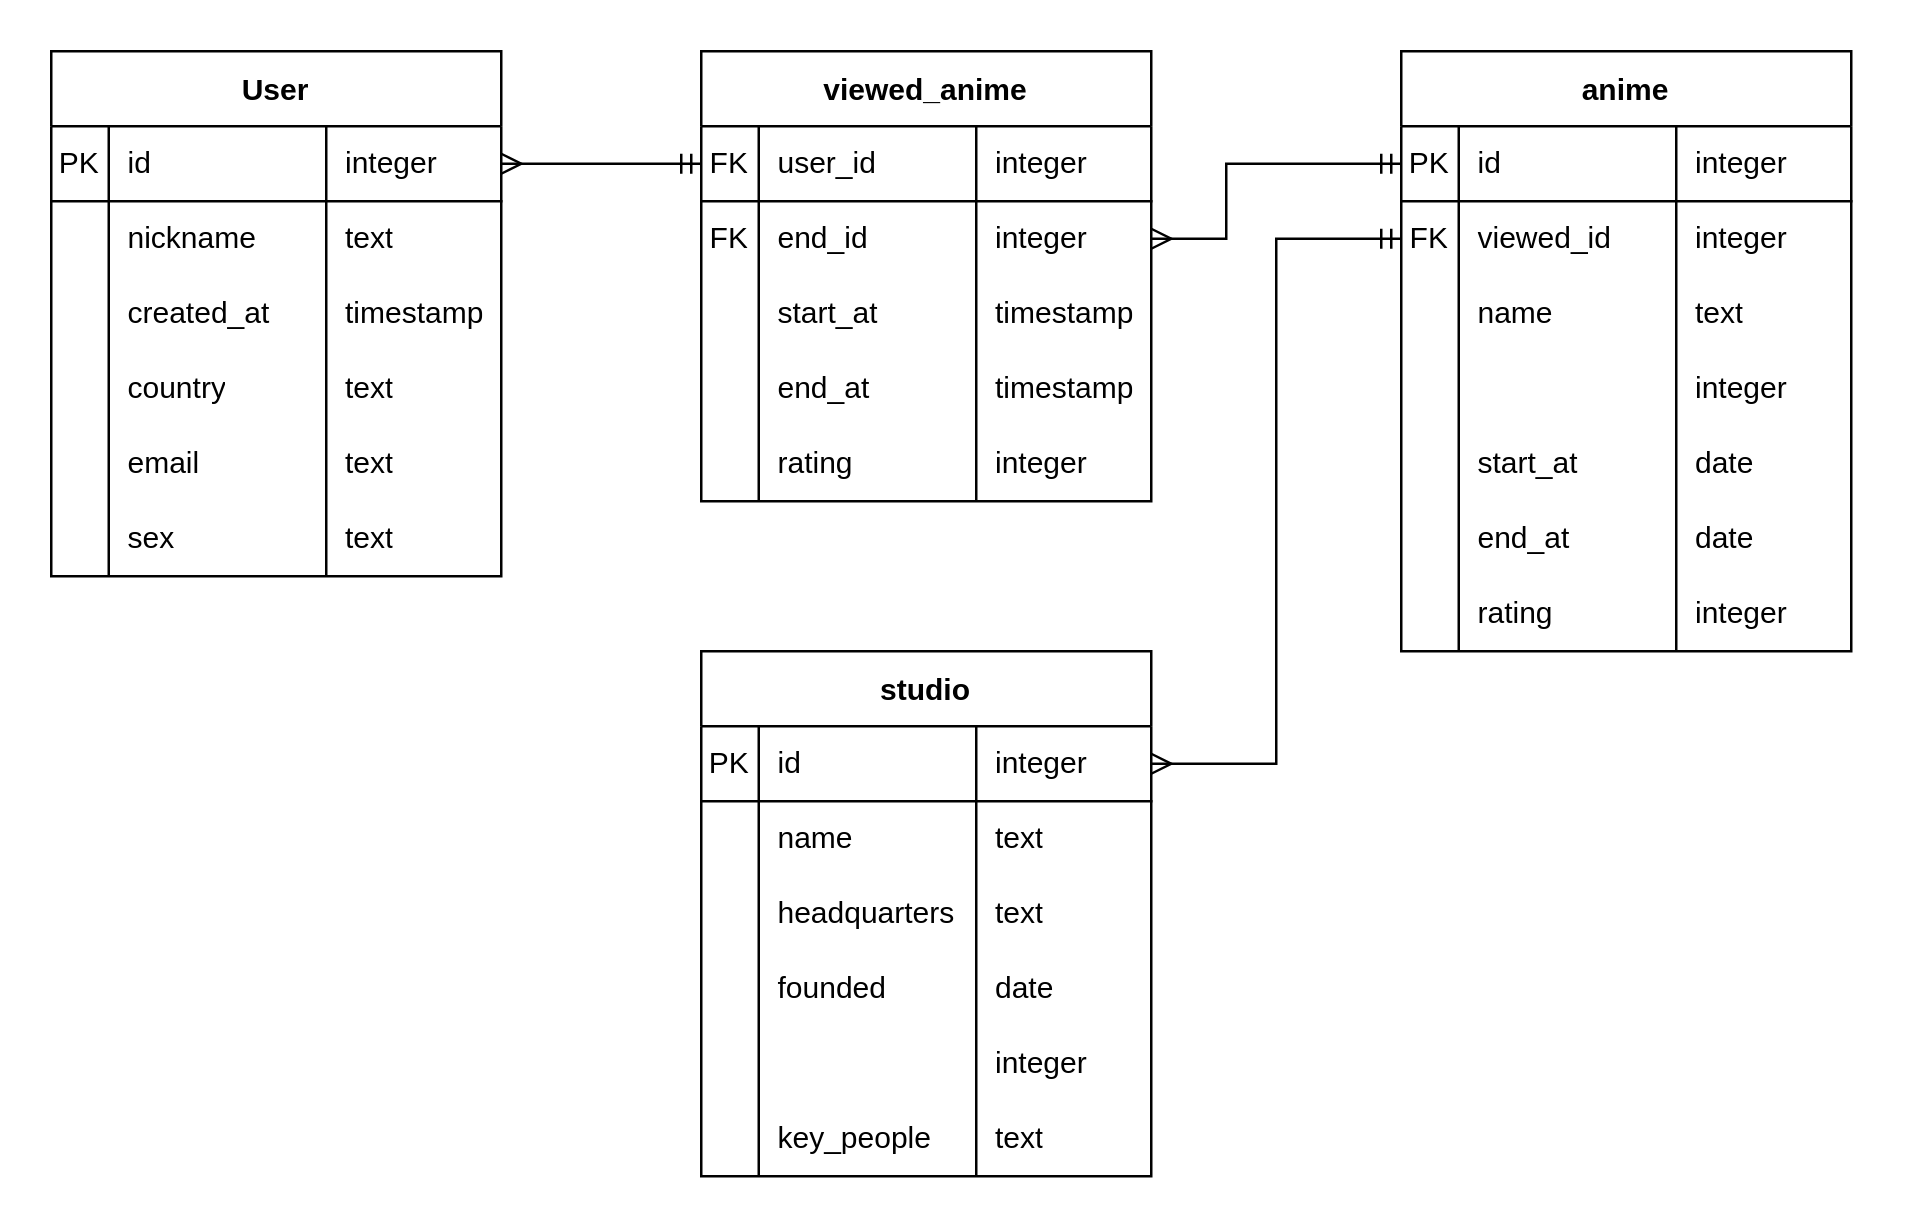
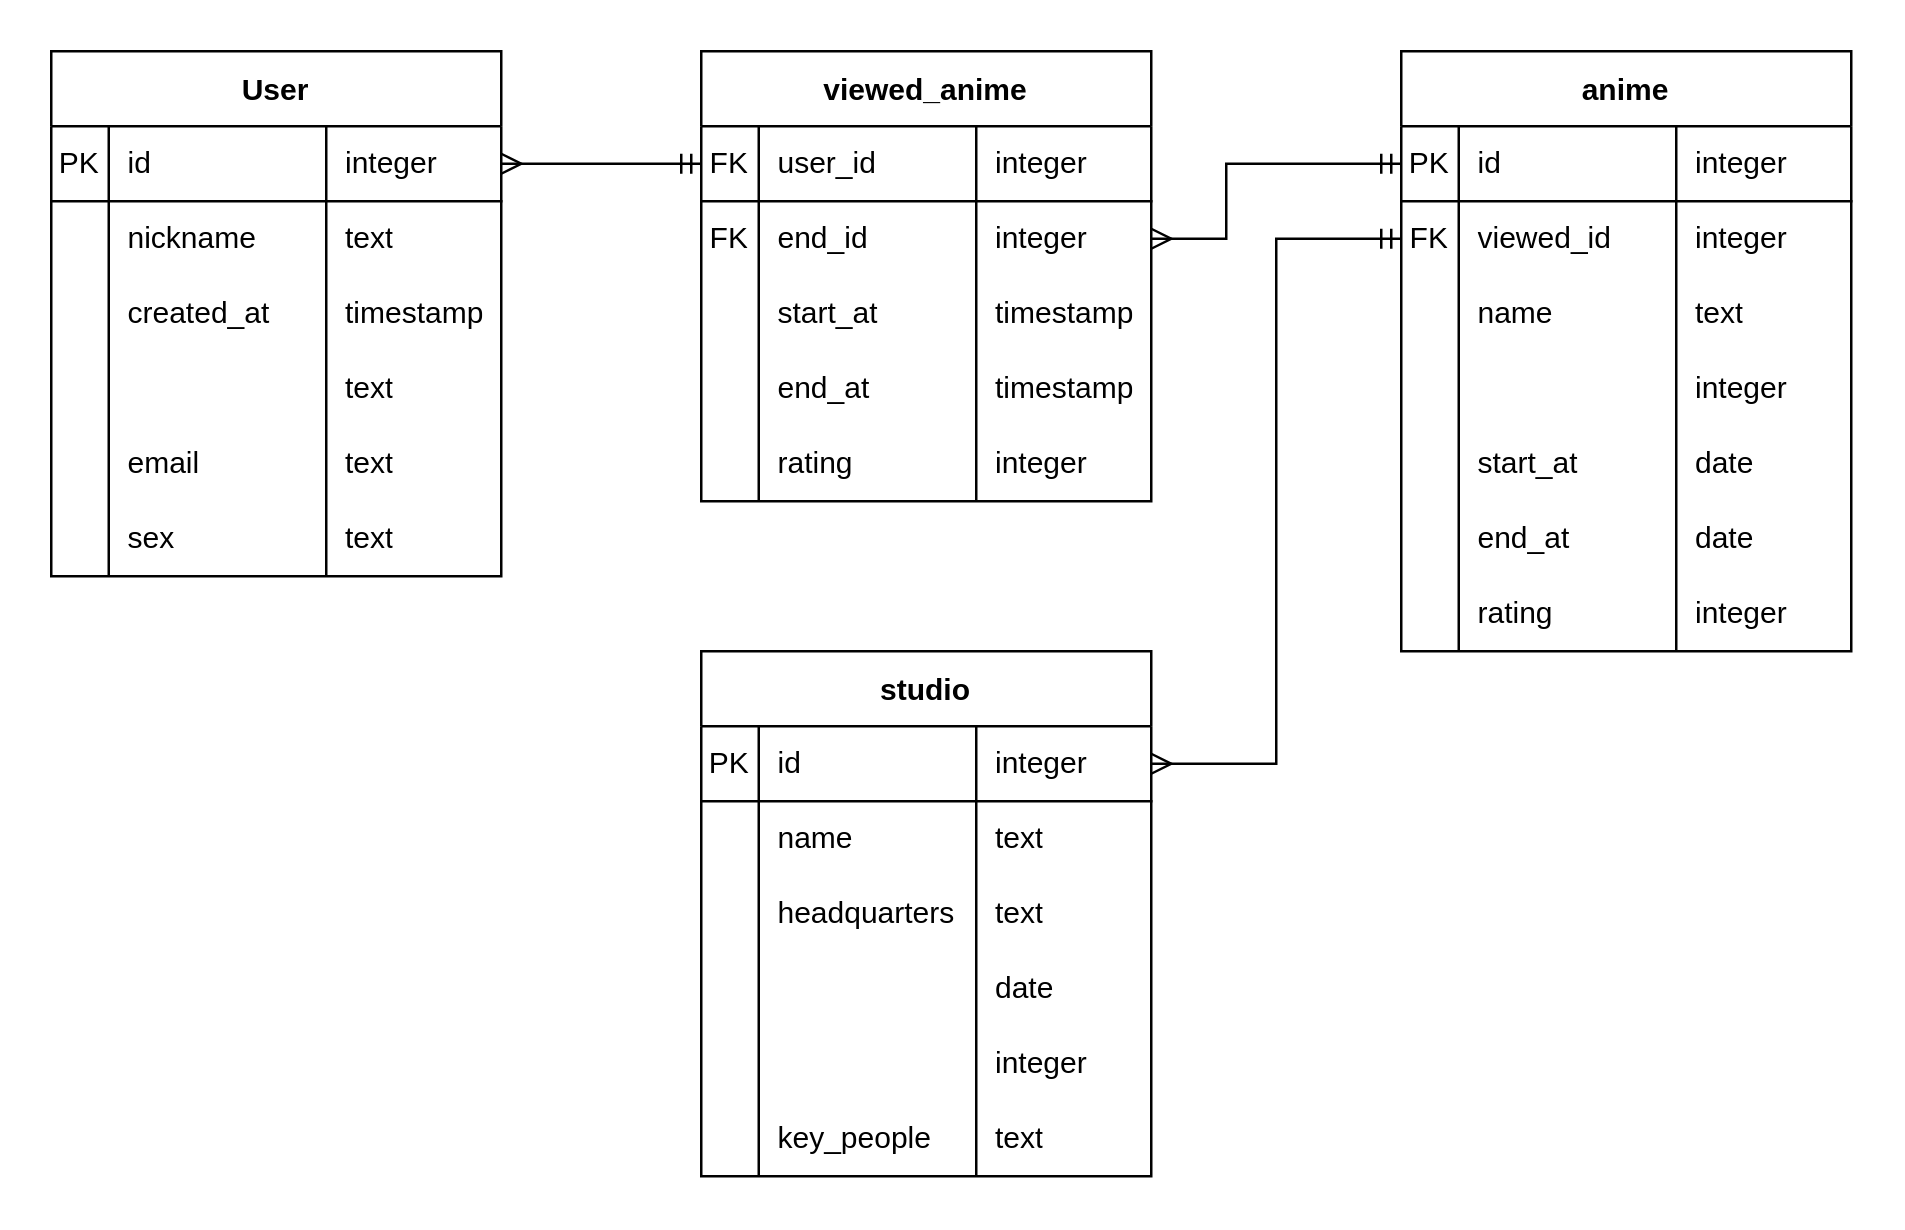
node "country": removed
node "founded": removed
